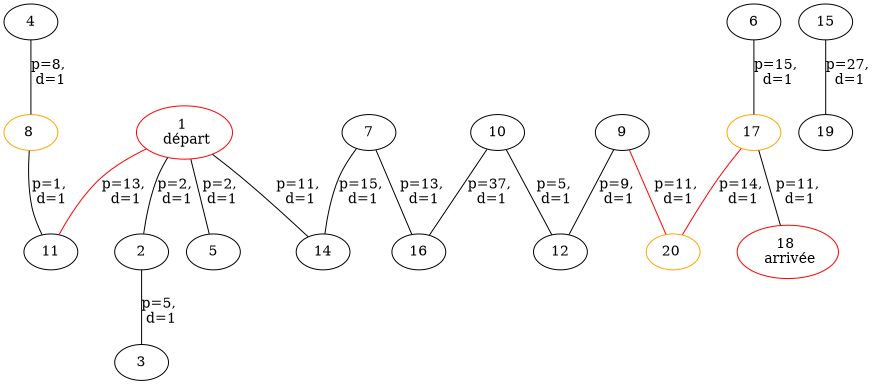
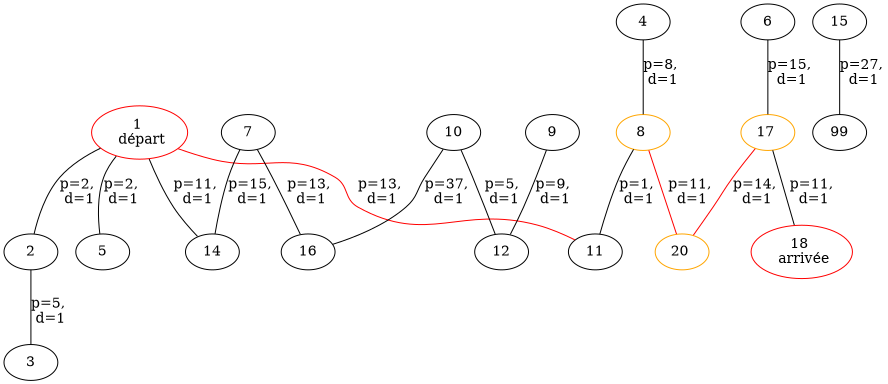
node "19": label "19" -> "99"
edge "9" -- "20": now "8" -- "20"
